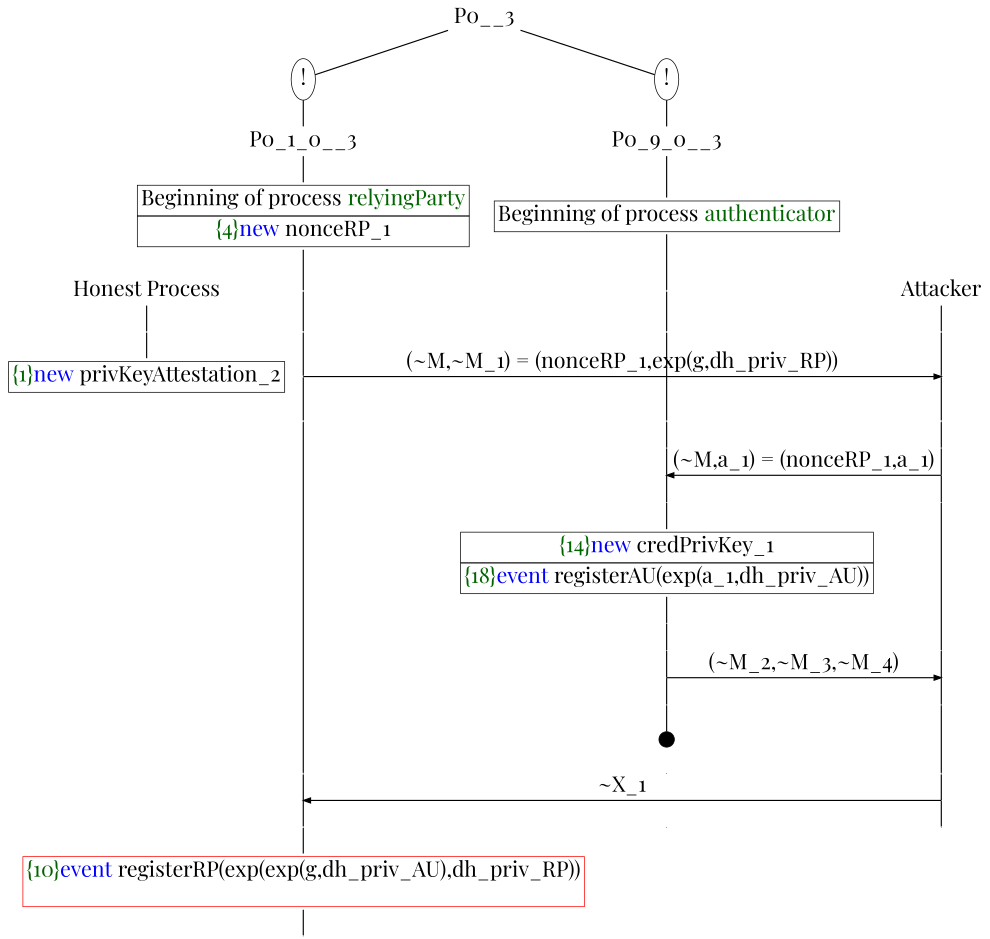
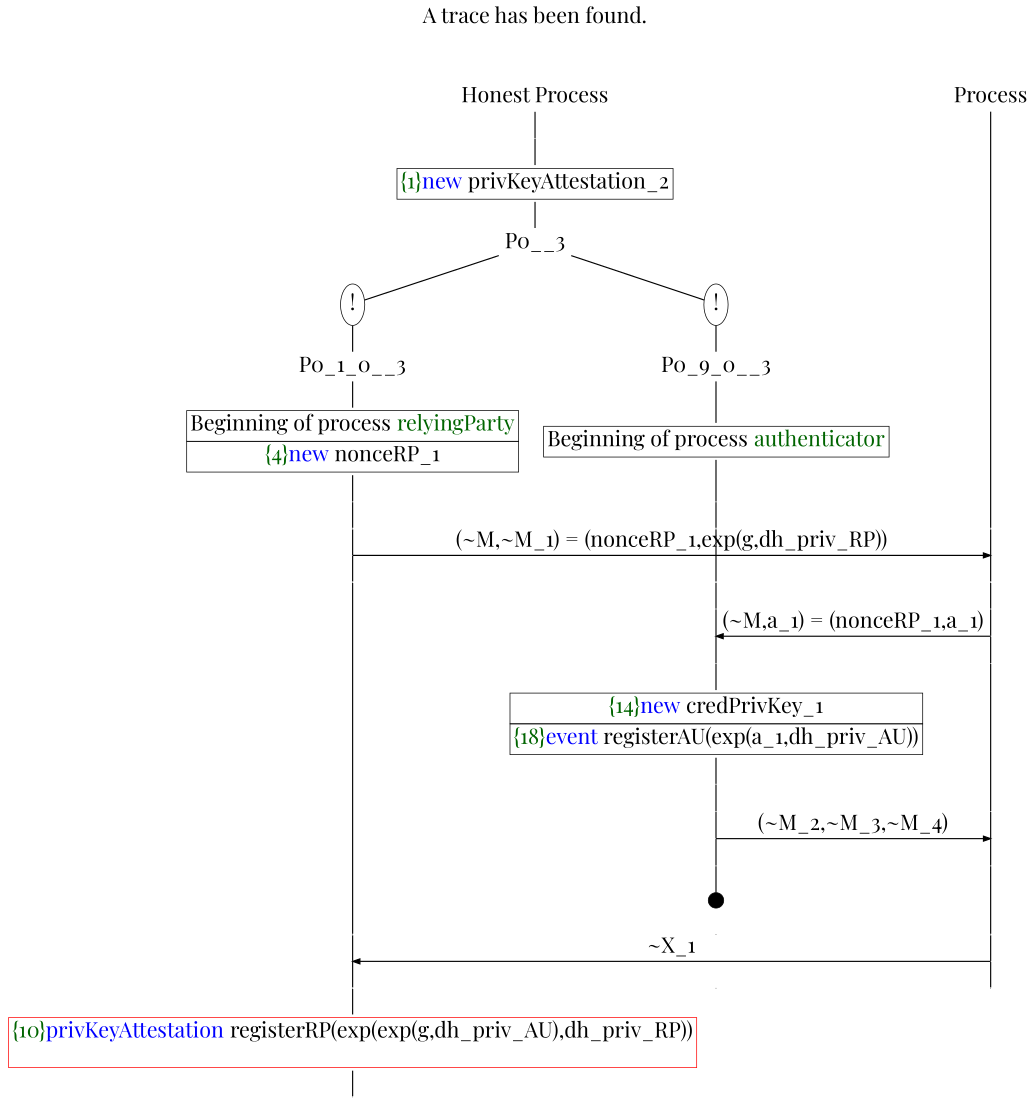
node "A trace has been found.": added
edge "{1}" -- "P0__3": added
node "Attacker": label "Attacker" -> "Process"
node "{10}": text "event" -> "privKeyAttestation"
